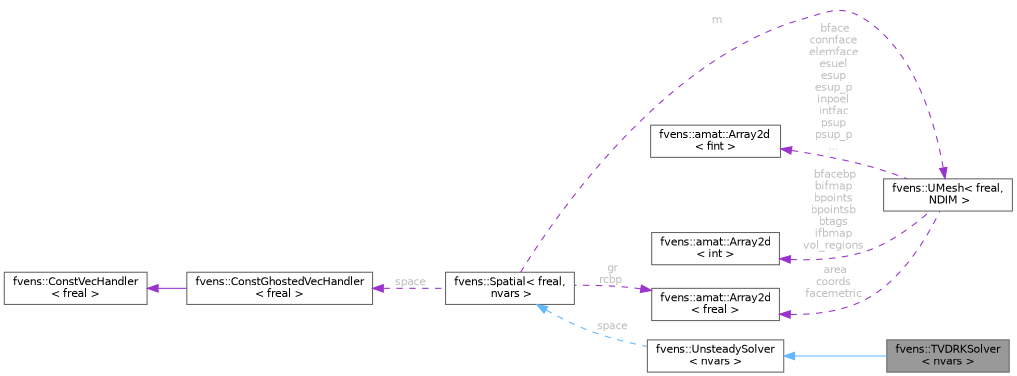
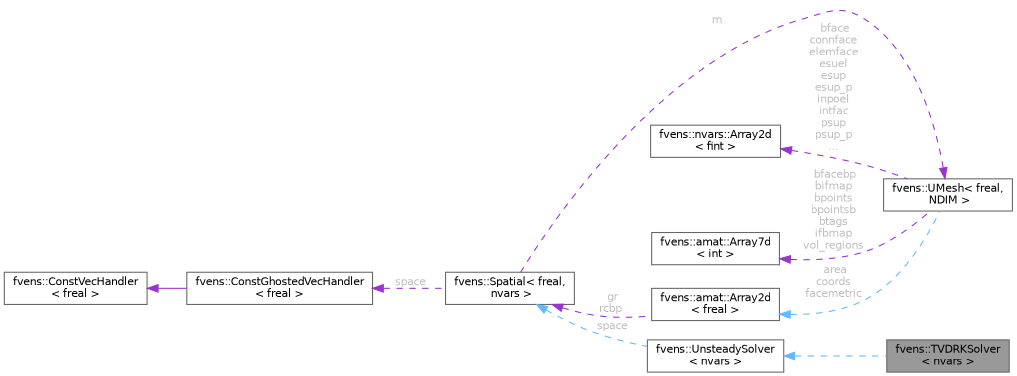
node "fvens::amat::Array2d < fint >": label "fvens::amat::Array2d < fint >" -> "fvens::nvars::Array2d < fint >"
node "fvens::amat::Array2d < int >": label "fvens::amat::Array2d < int >" -> "fvens::amat::Array7d < int >"
edge "fvens::Spatial< freal, nvars >" -> "fvens::amat::Array2d < freal >": reversed
edge "fvens::UMesh< freal, NDIM >" -> "fvens::amat::Array2d < freal >": color darkorchid3 -> steelblue1
edge "fvens::TVDRKSolver < nvars >" -> "fvens::UnsteadySolver < nvars >": style solid -> dashed
